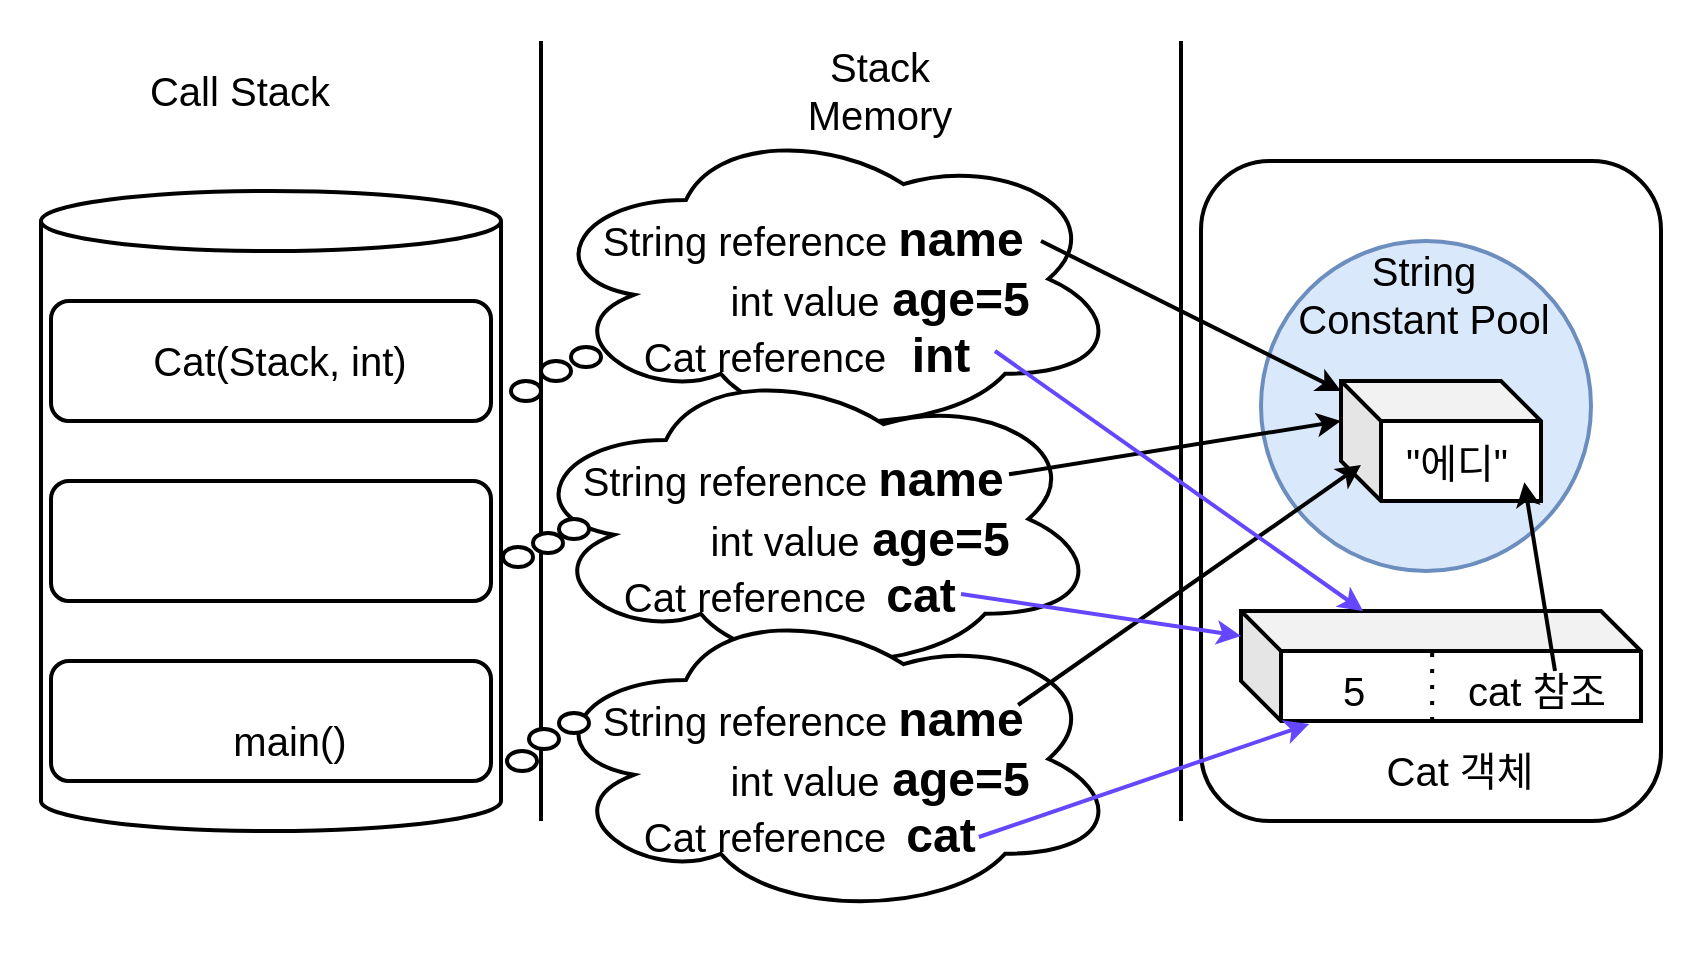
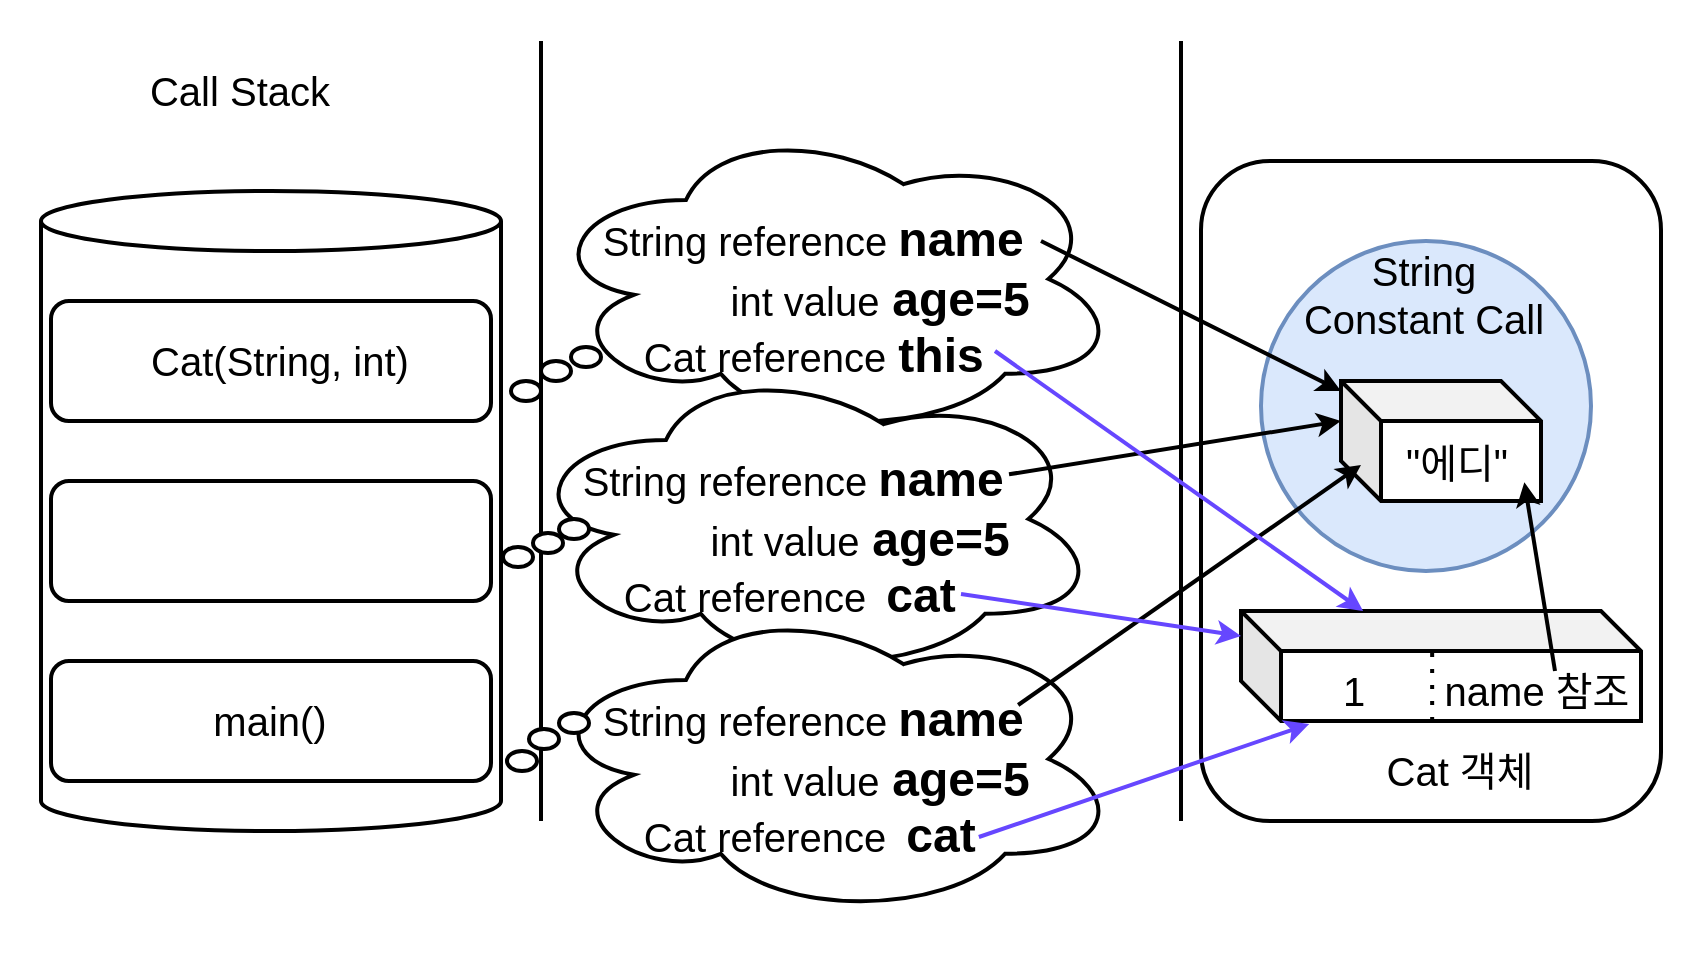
node "Stack Memory": removed
node "String Constant Pool": label "String Constant Pool" -> "String Constant Call"
node "int": label "int" -> "this"
node "Cat(Stack, int)": label "Cat(Stack, int)" -> "Cat(String, int)"
node "5": label "5" -> "1"
node "cat 참조": label "cat 참조" -> "name 참조"
node "main()": moved (291, 741) -> (271, 721)
